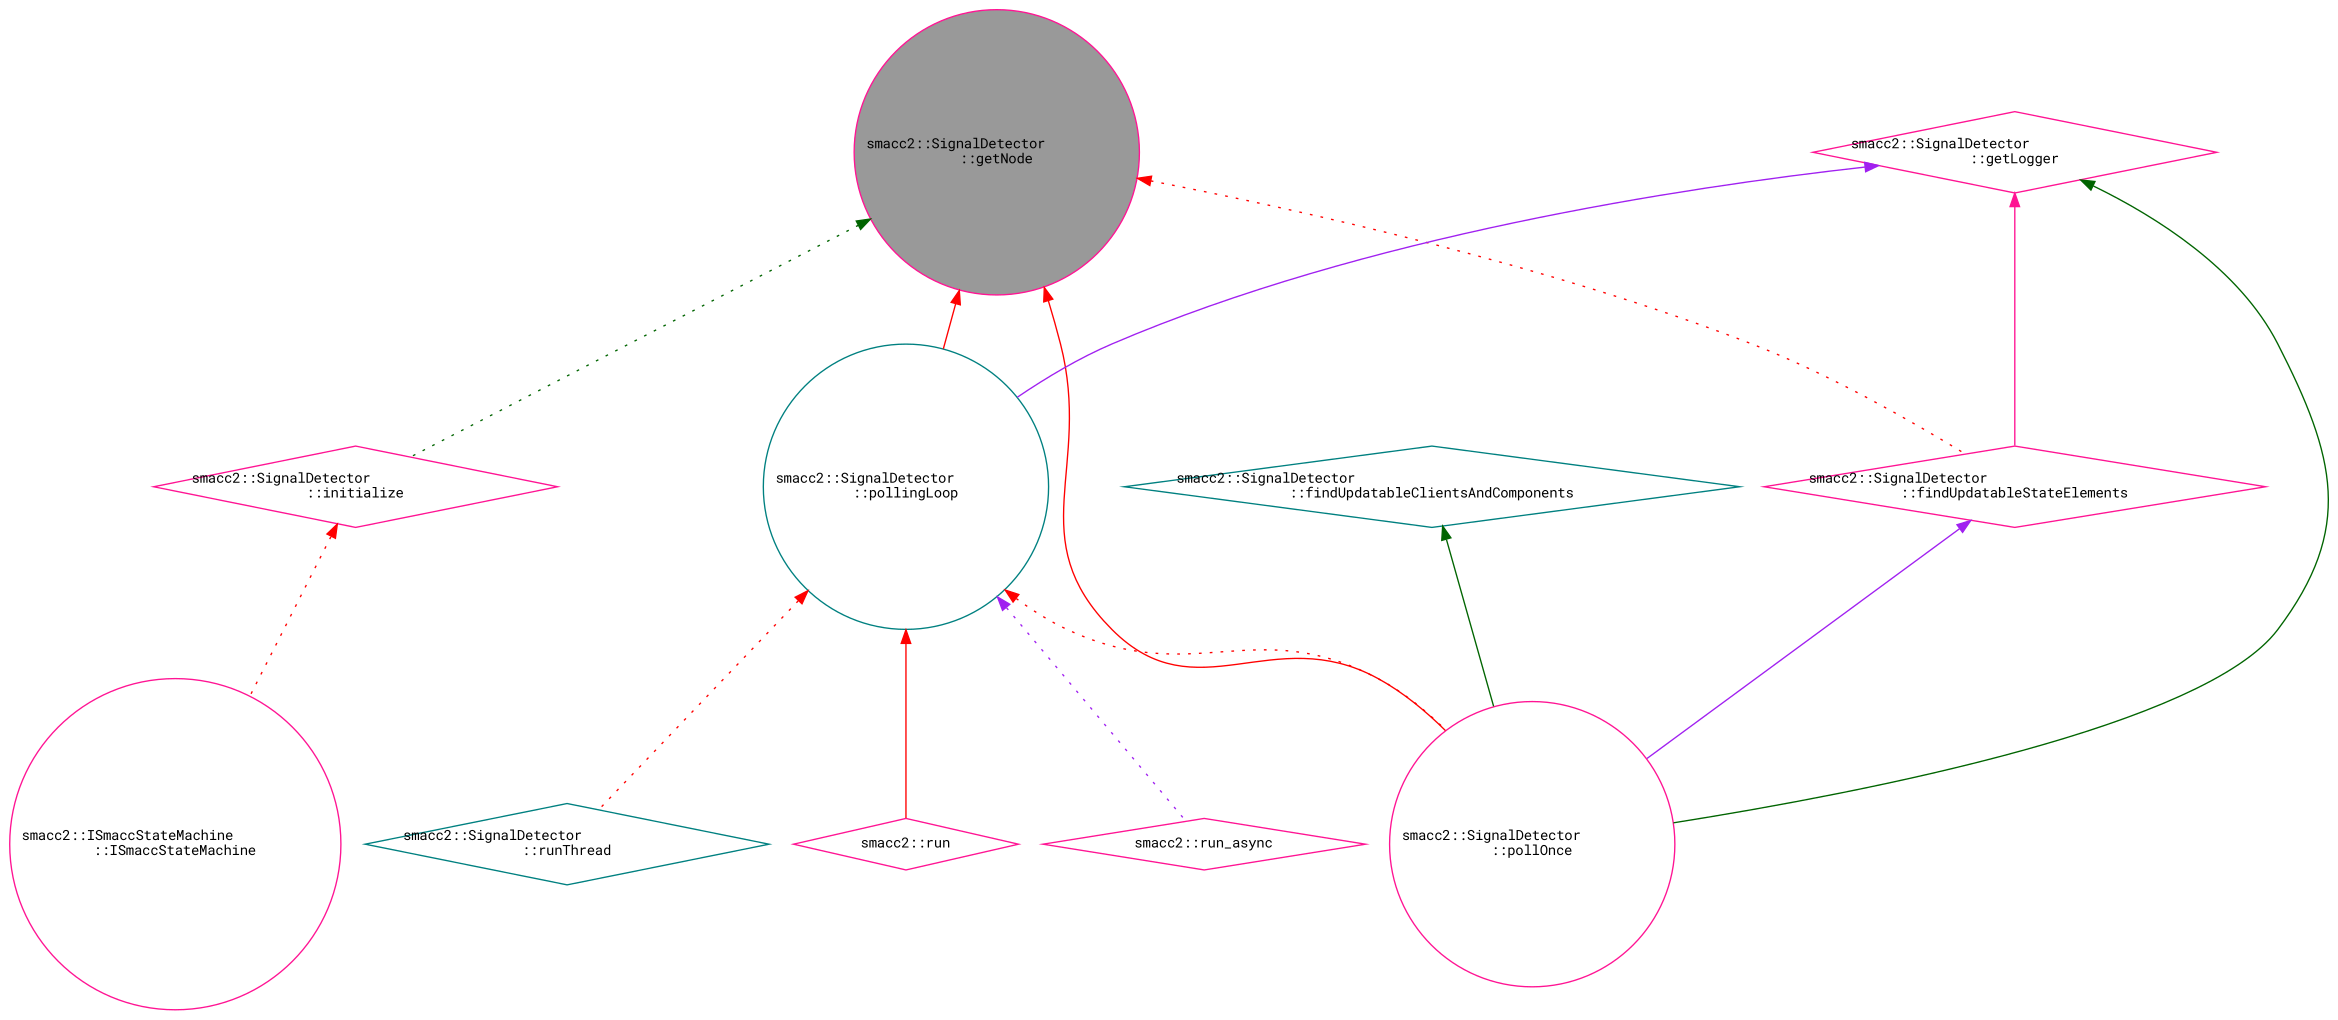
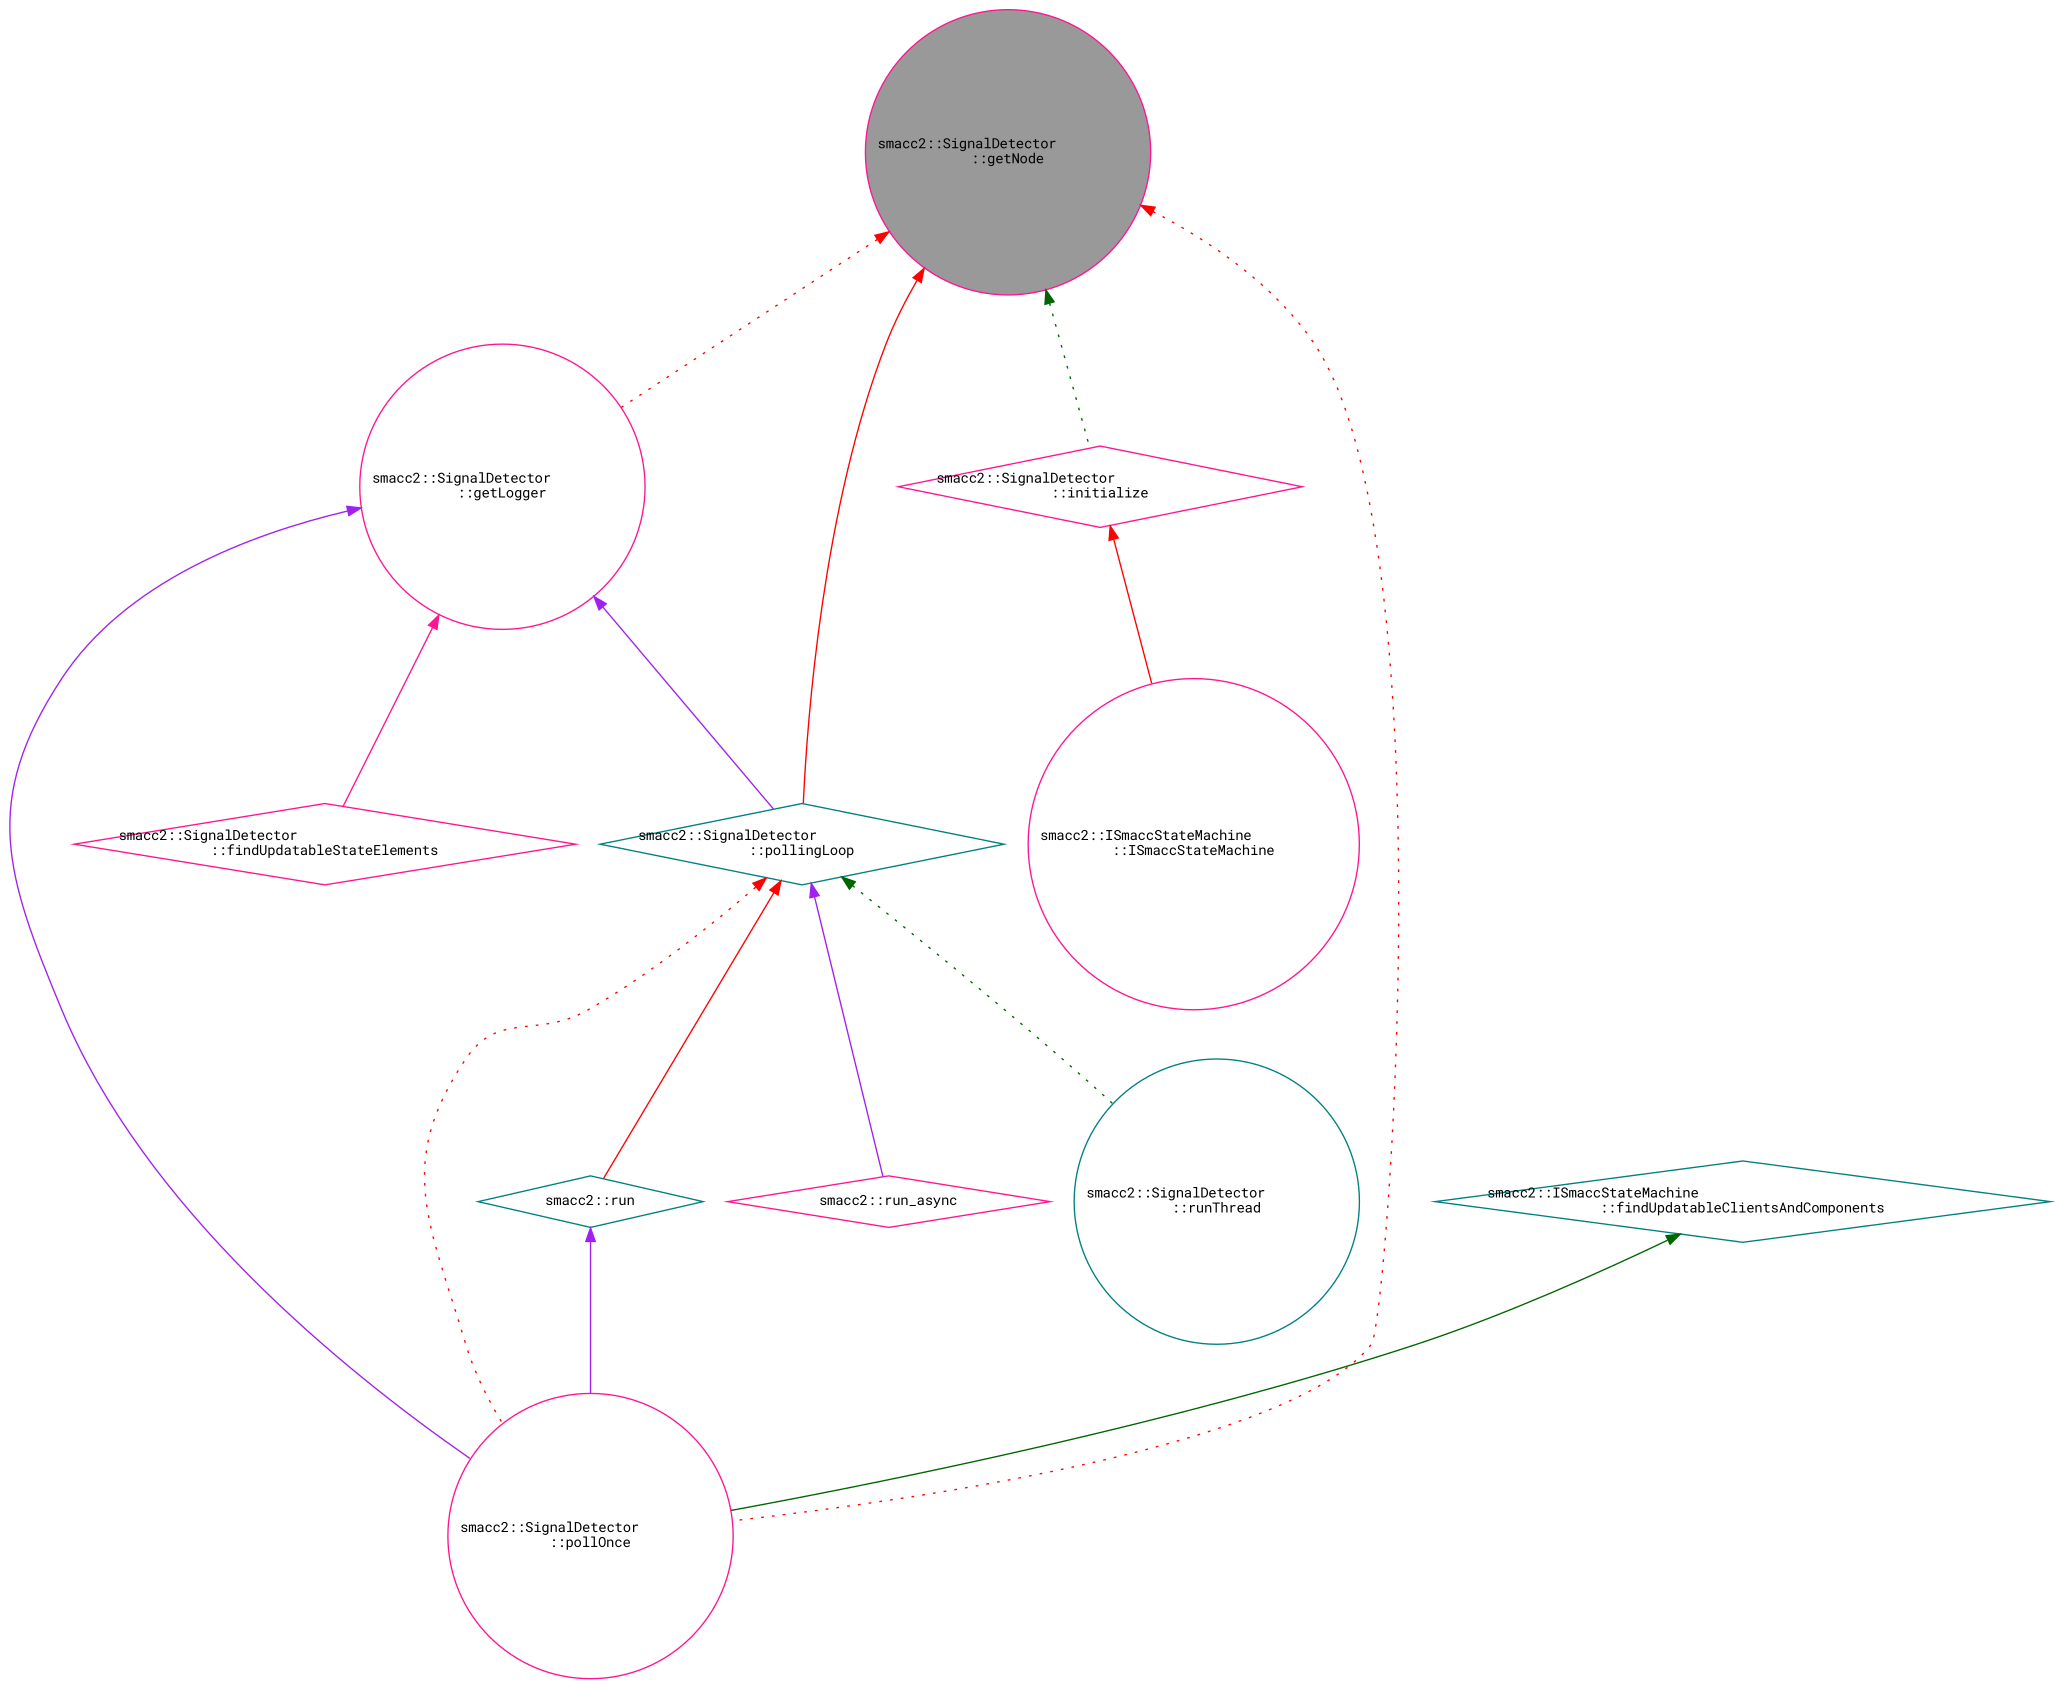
node "smacc2::SignalDetector ::getLogger": shape diamond -> circle
edge "smacc2::SignalDetector ::findUpdatableStateElements" -> "smacc2::SignalDetector ::getNode": now "smacc2::SignalDetector ::getLogger" -> "smacc2::SignalDetector ::getNode"
node "smacc2::SignalDetector ::pollingLoop": shape circle -> diamond
node "smacc2::SignalDetector ::findUpdatableClientsAndComponents": label "smacc2::SignalDetector ::findUpdatableClientsAndComponents" -> "smacc2::ISmaccStateMachine ::findUpdatableClientsAndComponents"
edge "smacc2::ISmaccStateMachine ::ISmaccStateMachine" -> "smacc2::SignalDetector ::initialize": style dotted -> solid
edge "smacc2::SignalDetector ::pollOnce" -> "smacc2::SignalDetector ::getNode": style solid -> dotted
edge "smacc2::SignalDetector ::pollOnce" -> "smacc2::SignalDetector ::findUpdatableStateElements": now "smacc2::SignalDetector ::pollOnce" -> "smacc2::run"
edge "smacc2::SignalDetector ::pollOnce" -> "smacc2::SignalDetector ::getLogger": color darkgreen -> purple
edge "smacc2::SignalDetector ::runThread" -> "smacc2::SignalDetector ::pollingLoop": color red -> darkgreen
edge "smacc2::run_async" -> "smacc2::SignalDetector ::pollingLoop": style dotted -> solid
node "smacc2::SignalDetector ::runThread": shape diamond -> circle
node "smacc2::run": color deeppink -> teal
